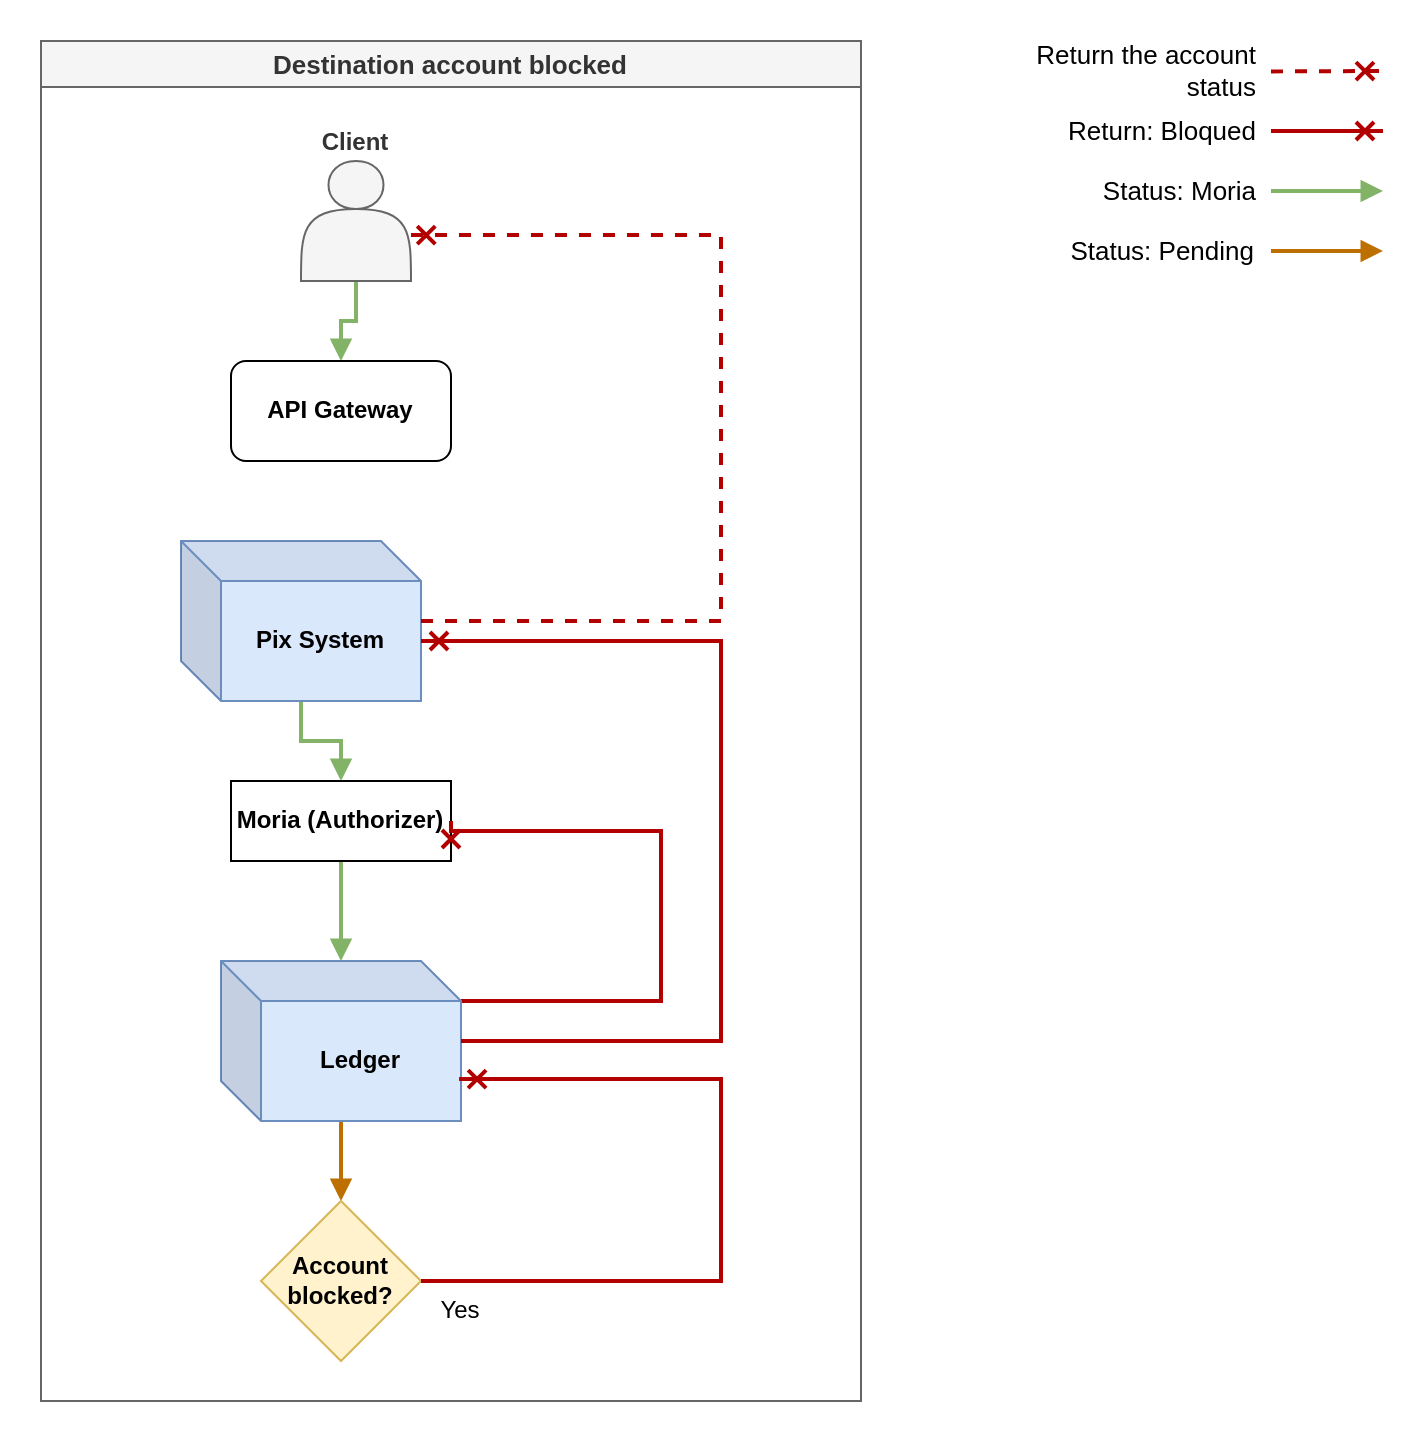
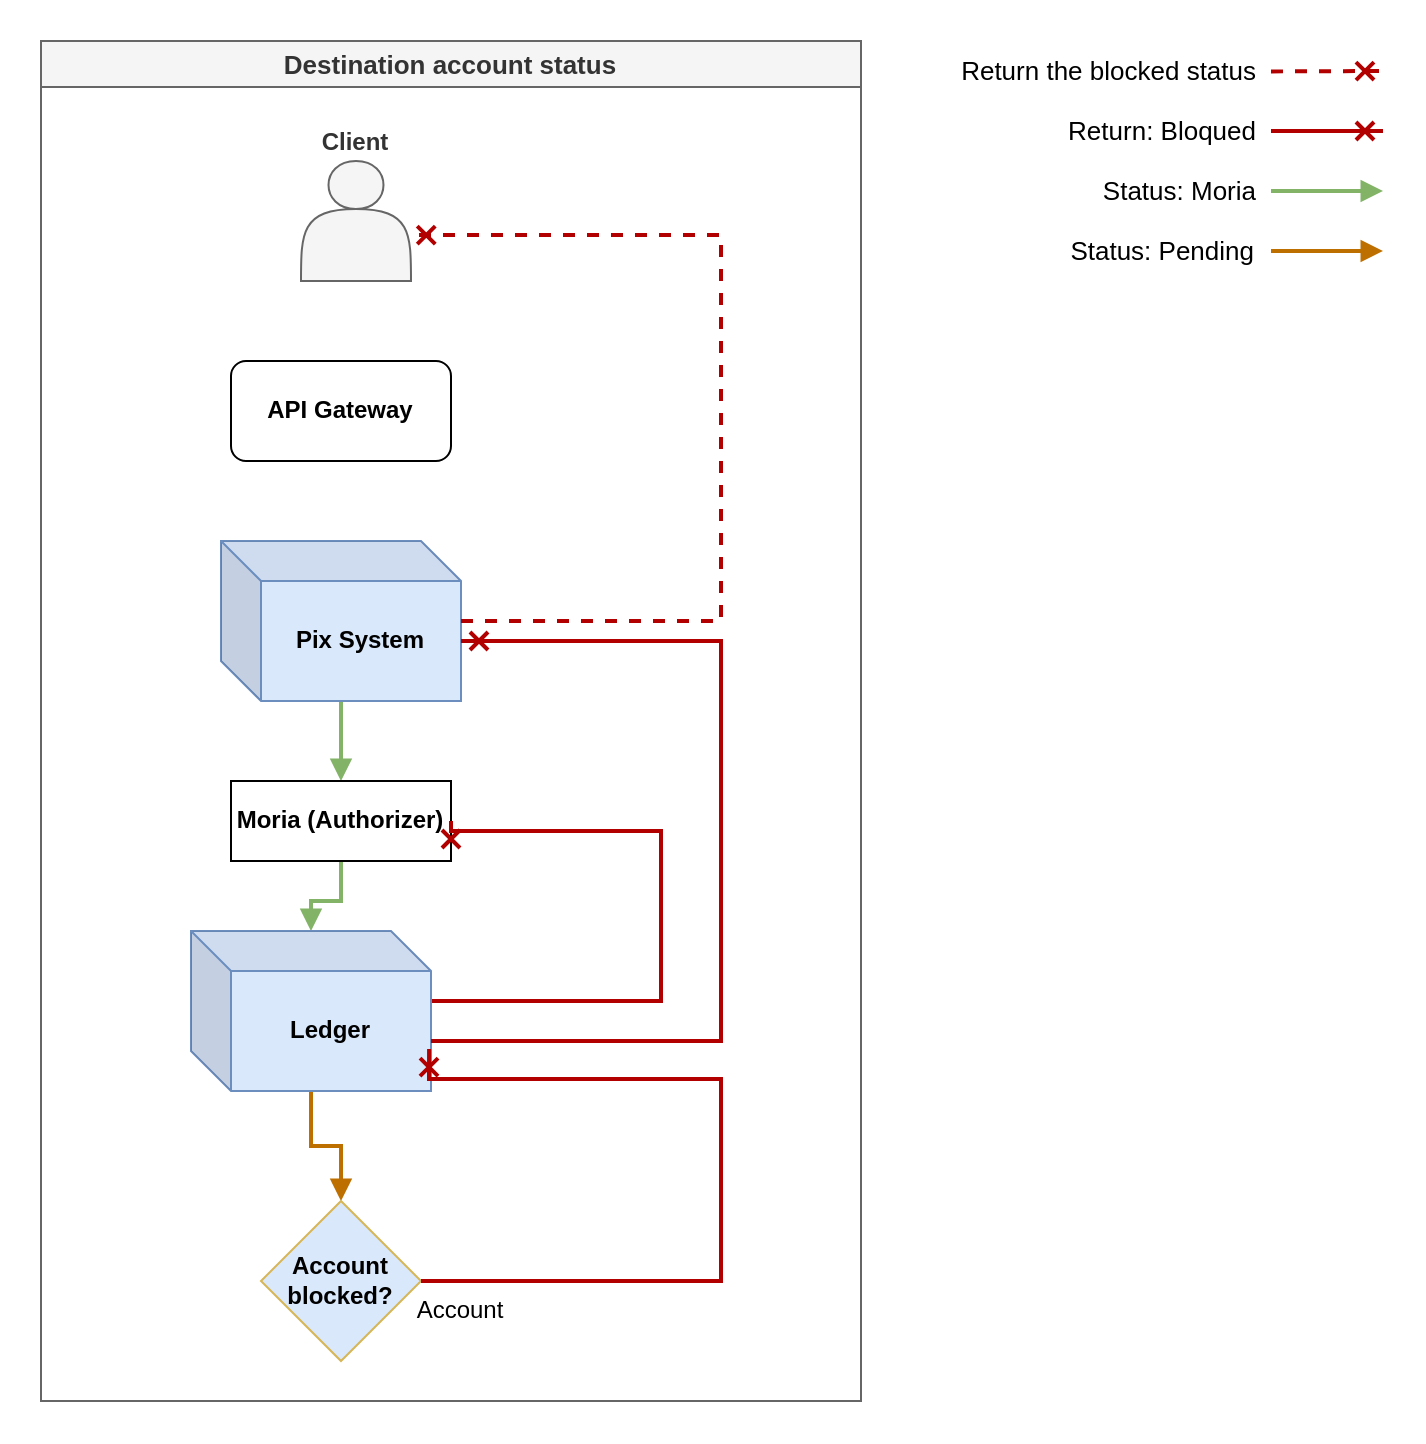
node "Destination account blocked": label "Destination account blocked" -> "Destination account status"
node "Return the account status": label "Return the account status" -> "Return the blocked status"
edge "Client" -> "API Gateway": removed
node "Pix System": moved (301, 621) -> (341, 621)
node "Ledger": moved (341, 1041) -> (311, 1011)
node "Account blocked?": fillcolor #fff2cc -> #dae8fc
node "Yes": label "Yes" -> "Account"
